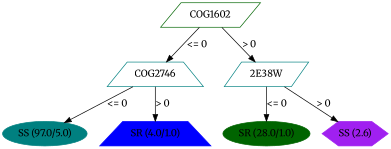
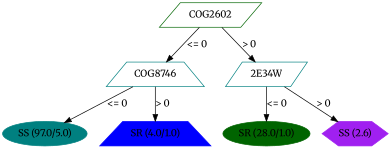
node "COG1602": label "COG1602" -> "COG2602"
node "COG2746": label "COG2746" -> "COG8746"
node "2E38W": label "2E38W" -> "2E34W"
